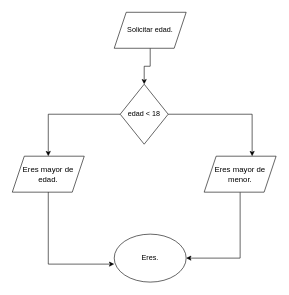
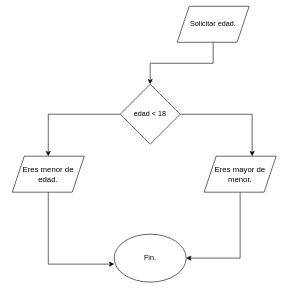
node "Solicitar edad.": moved (150, 30) -> (213, 24)
node "edad < 18": size 48x60 -> 60x60
node "Eres mayor de edad.": label "Eres mayor de edad." -> "Eres menor de edad."
node "Eres.": label "Eres." -> "Fin."
